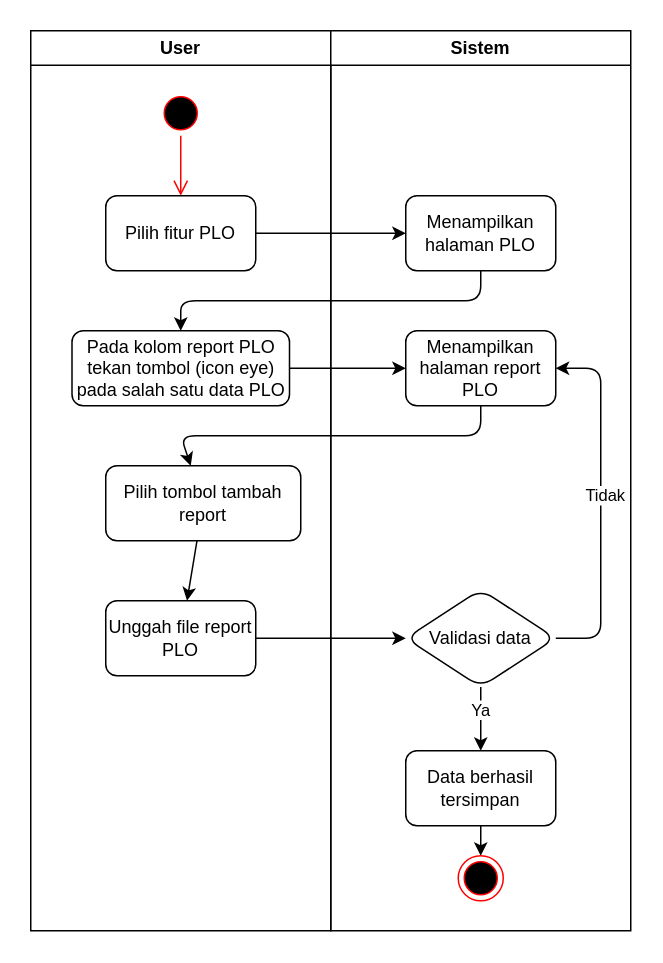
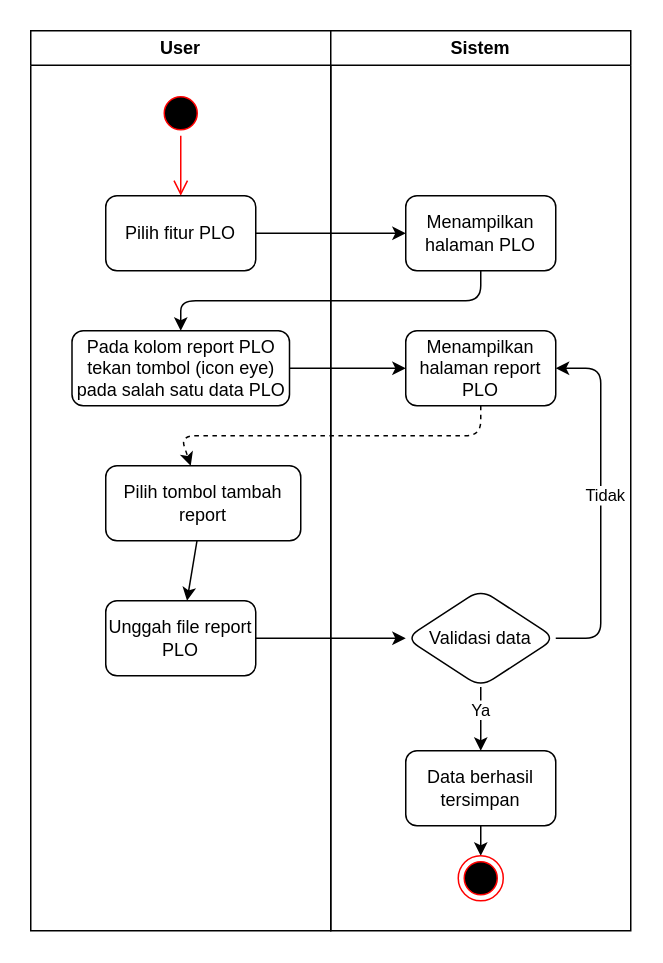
edge "Menampilkan halaman report PLO" -> "Pilih tombol tambah report": style solid -> dashed
